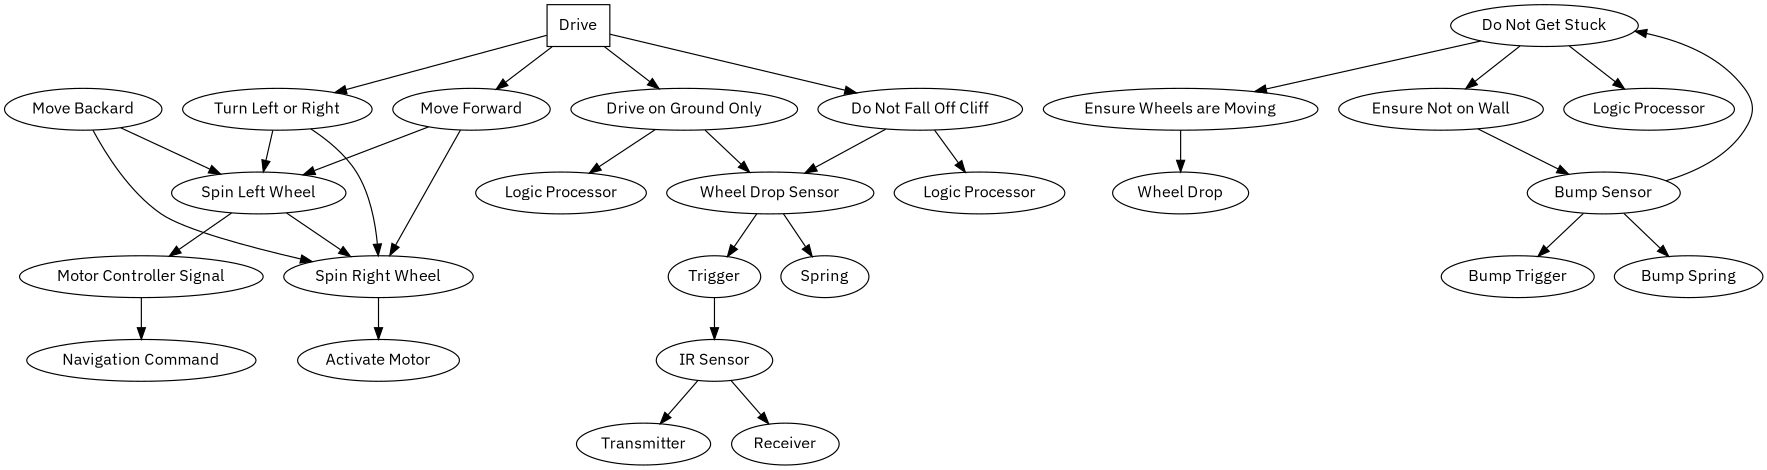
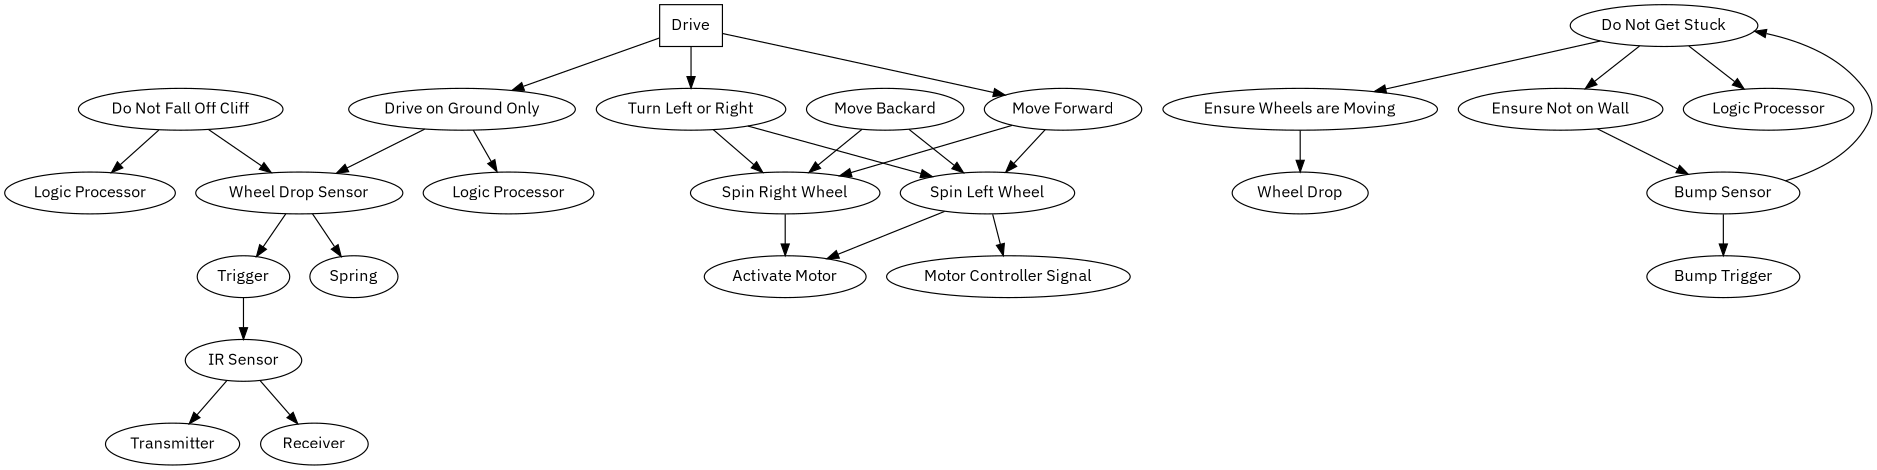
edge "Drive" -> "Do Not Fall Off Cliff": removed
edge "Spin Left Wheel" -> "Spin Right Wheel": now "Spin Left Wheel" -> "Activate Motor"
node "Bump Spring": removed
node "Navigation Command": removed
